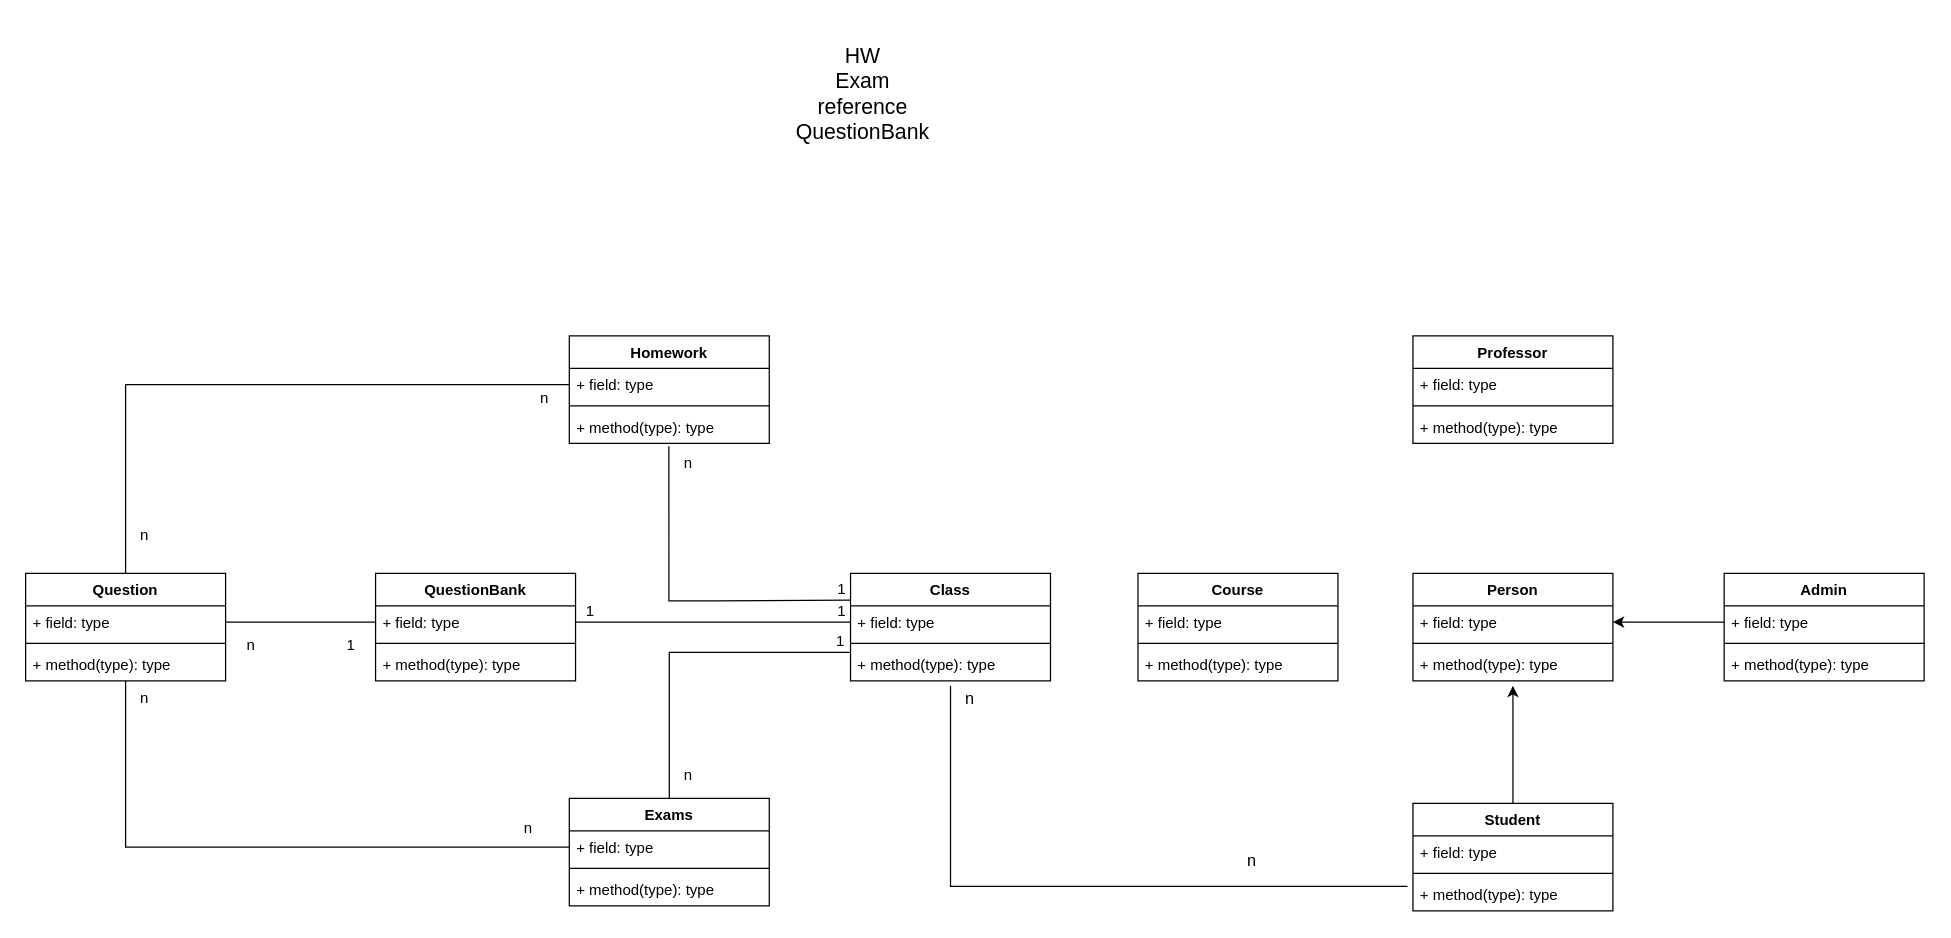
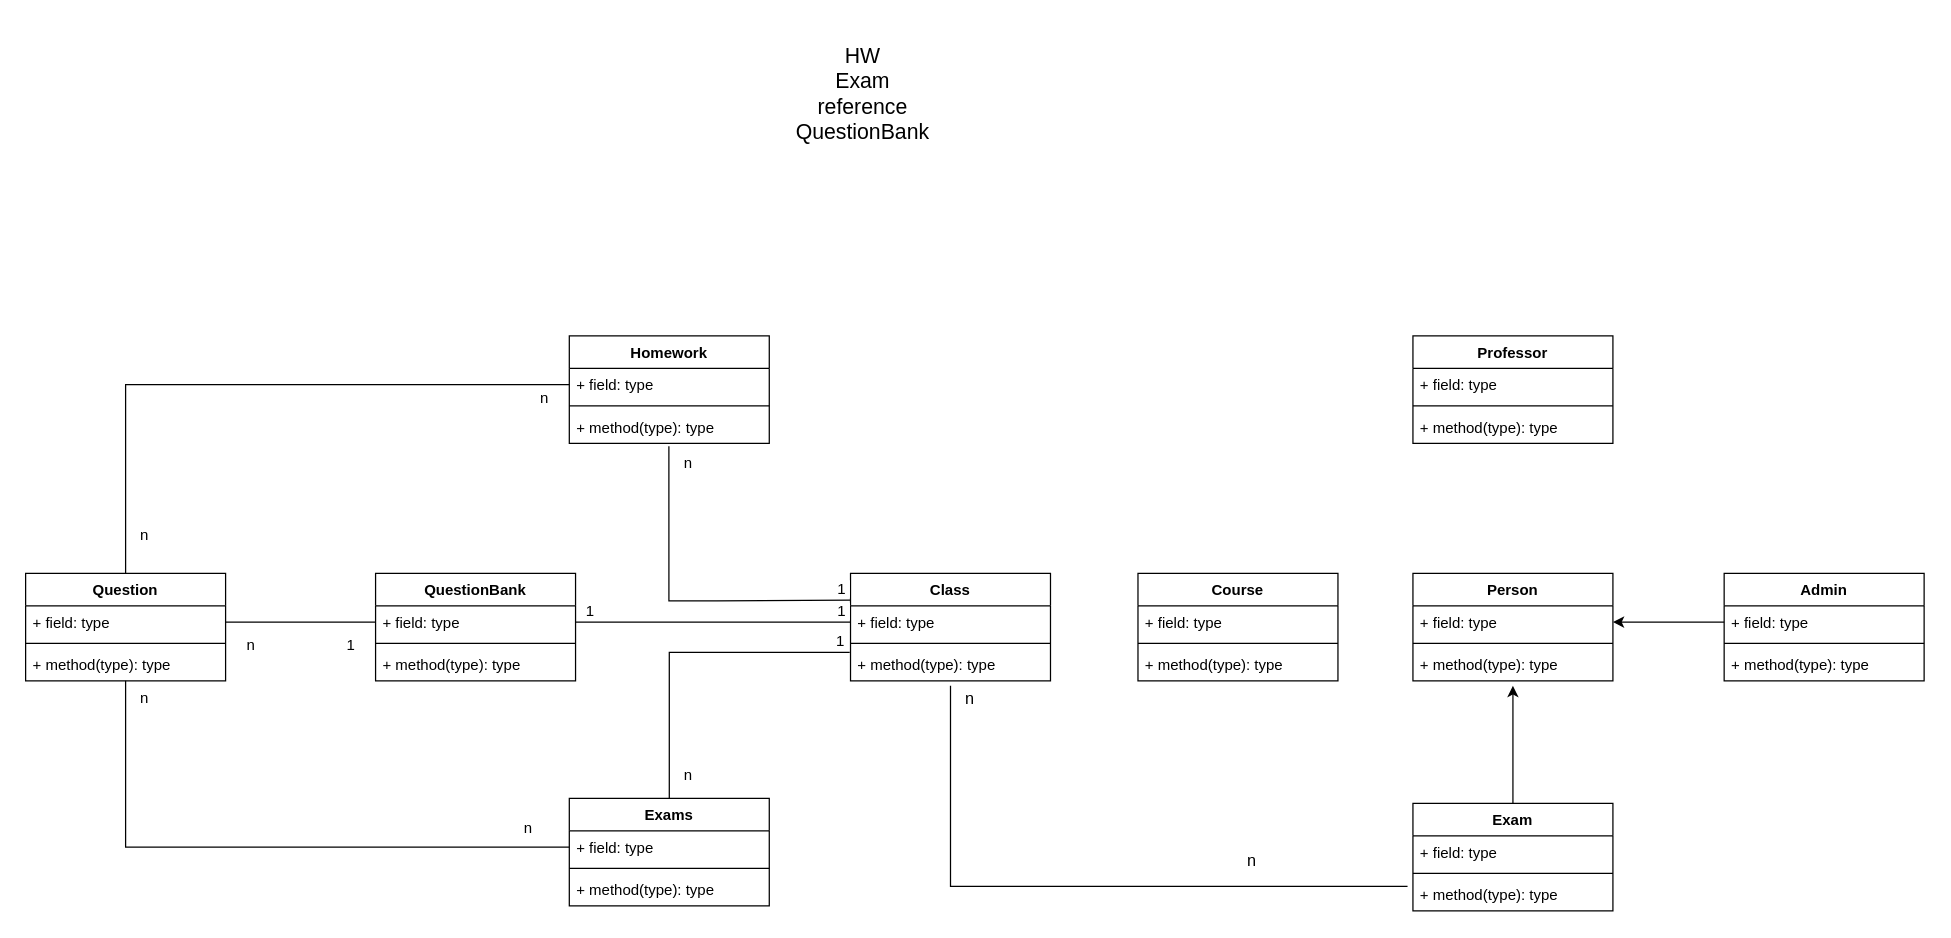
node "Student": label "Student" -> "Exam"
